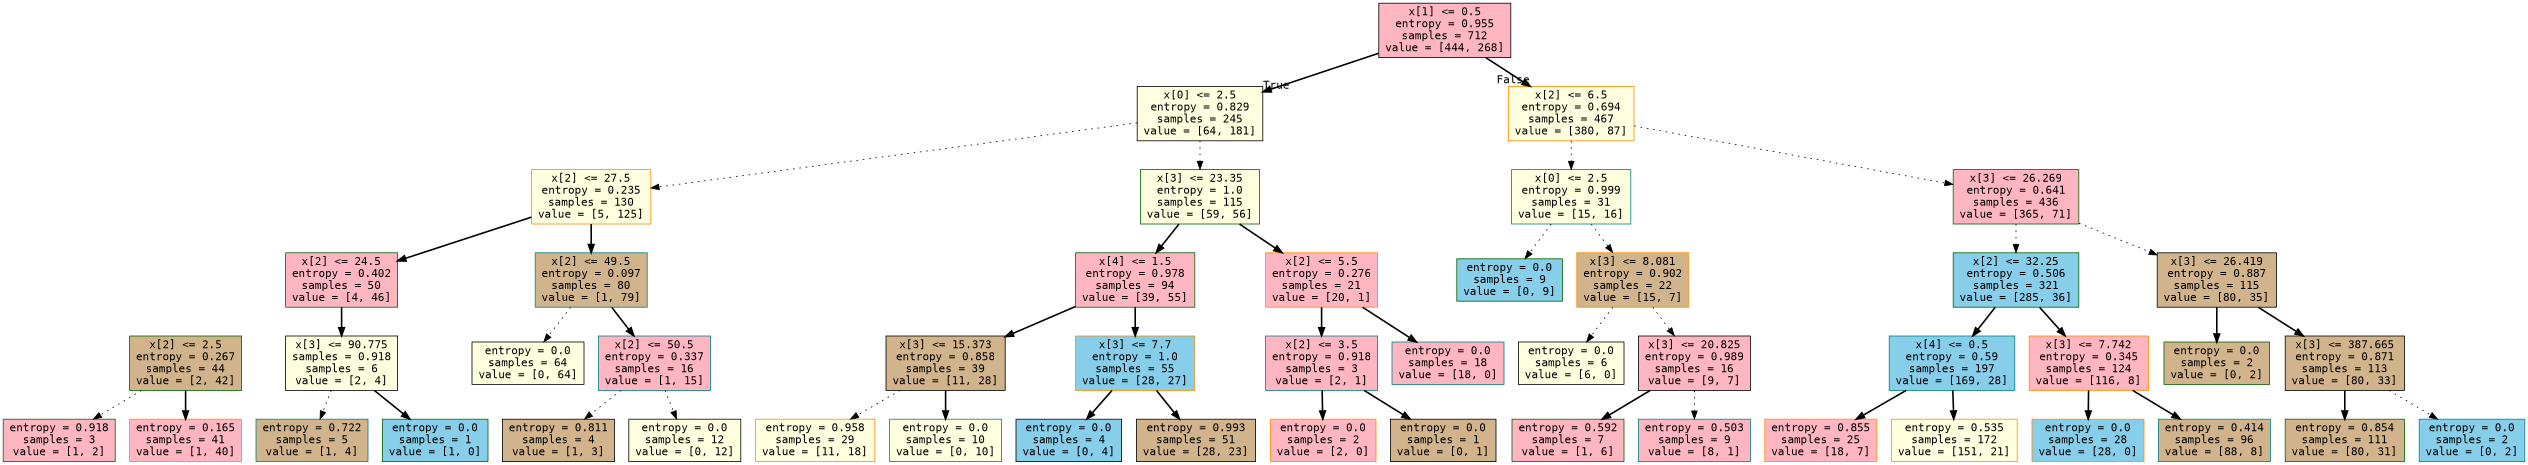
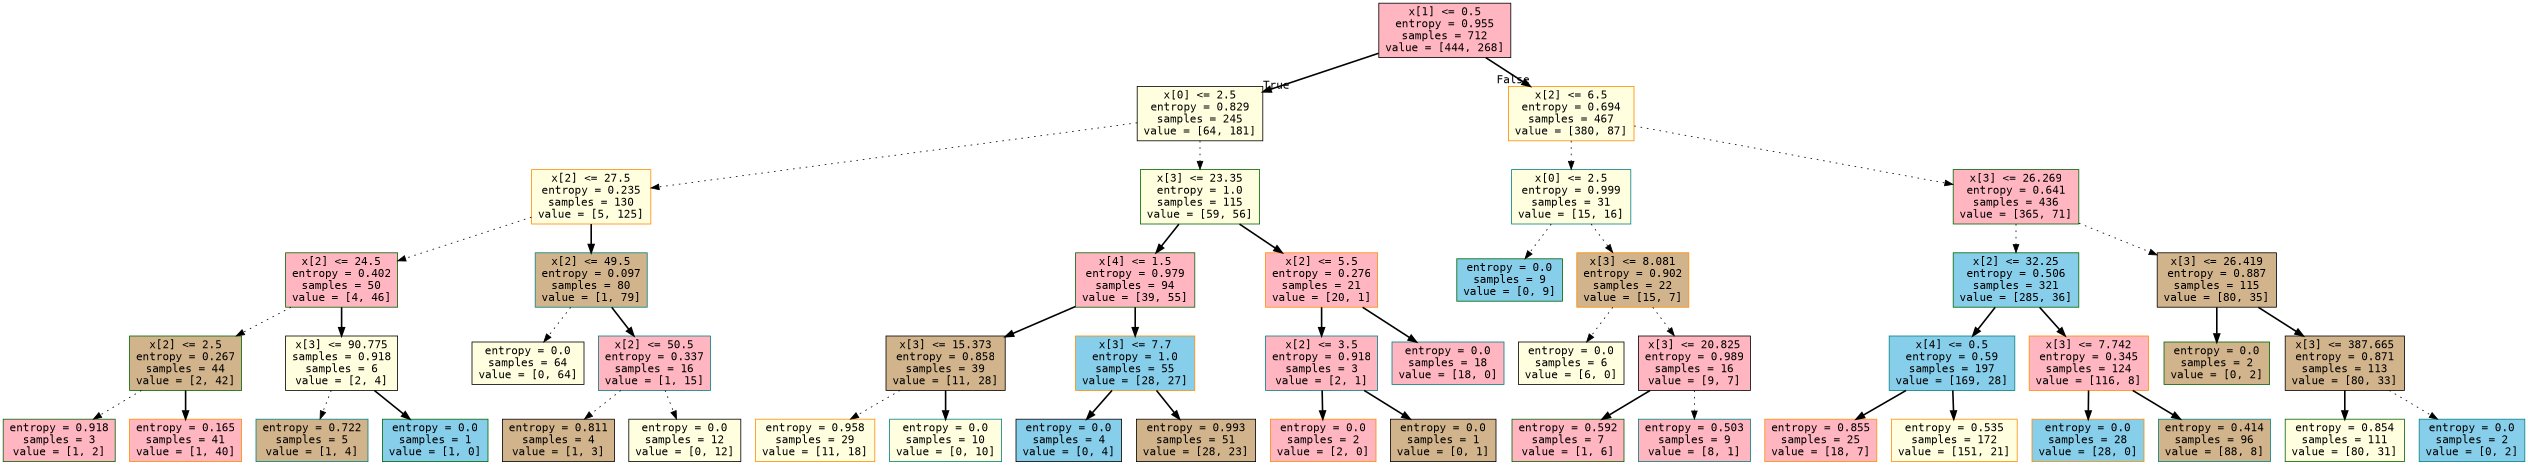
edge "x[2] <= 27.5 entropy = 0.235 samples = 130 value = [5, 125]" -> "x[2] <= 24.5 entropy = 0.402 samples = 50 value = [4, 46]": style bold -> dotted
node "x[4] <= 1.5 entropy = 0.978 samples = 94 value = [39, 55]": label "x[4] <= 1.5 entropy = 0.978 samples = 94 value = [39, 55]" -> "x[4] <= 1.5 entropy = 0.979 samples = 94 value = [39, 55]"
edge "x[2] <= 24.5 entropy = 0.402 samples = 50 value = [4, 46]" -> "x[2] <= 2.5 entropy = 0.267 samples = 44 value = [2, 42]": added
node "entropy = 0.854 samples = 111 value = [80, 31]": fillcolor tan -> lightyellow
